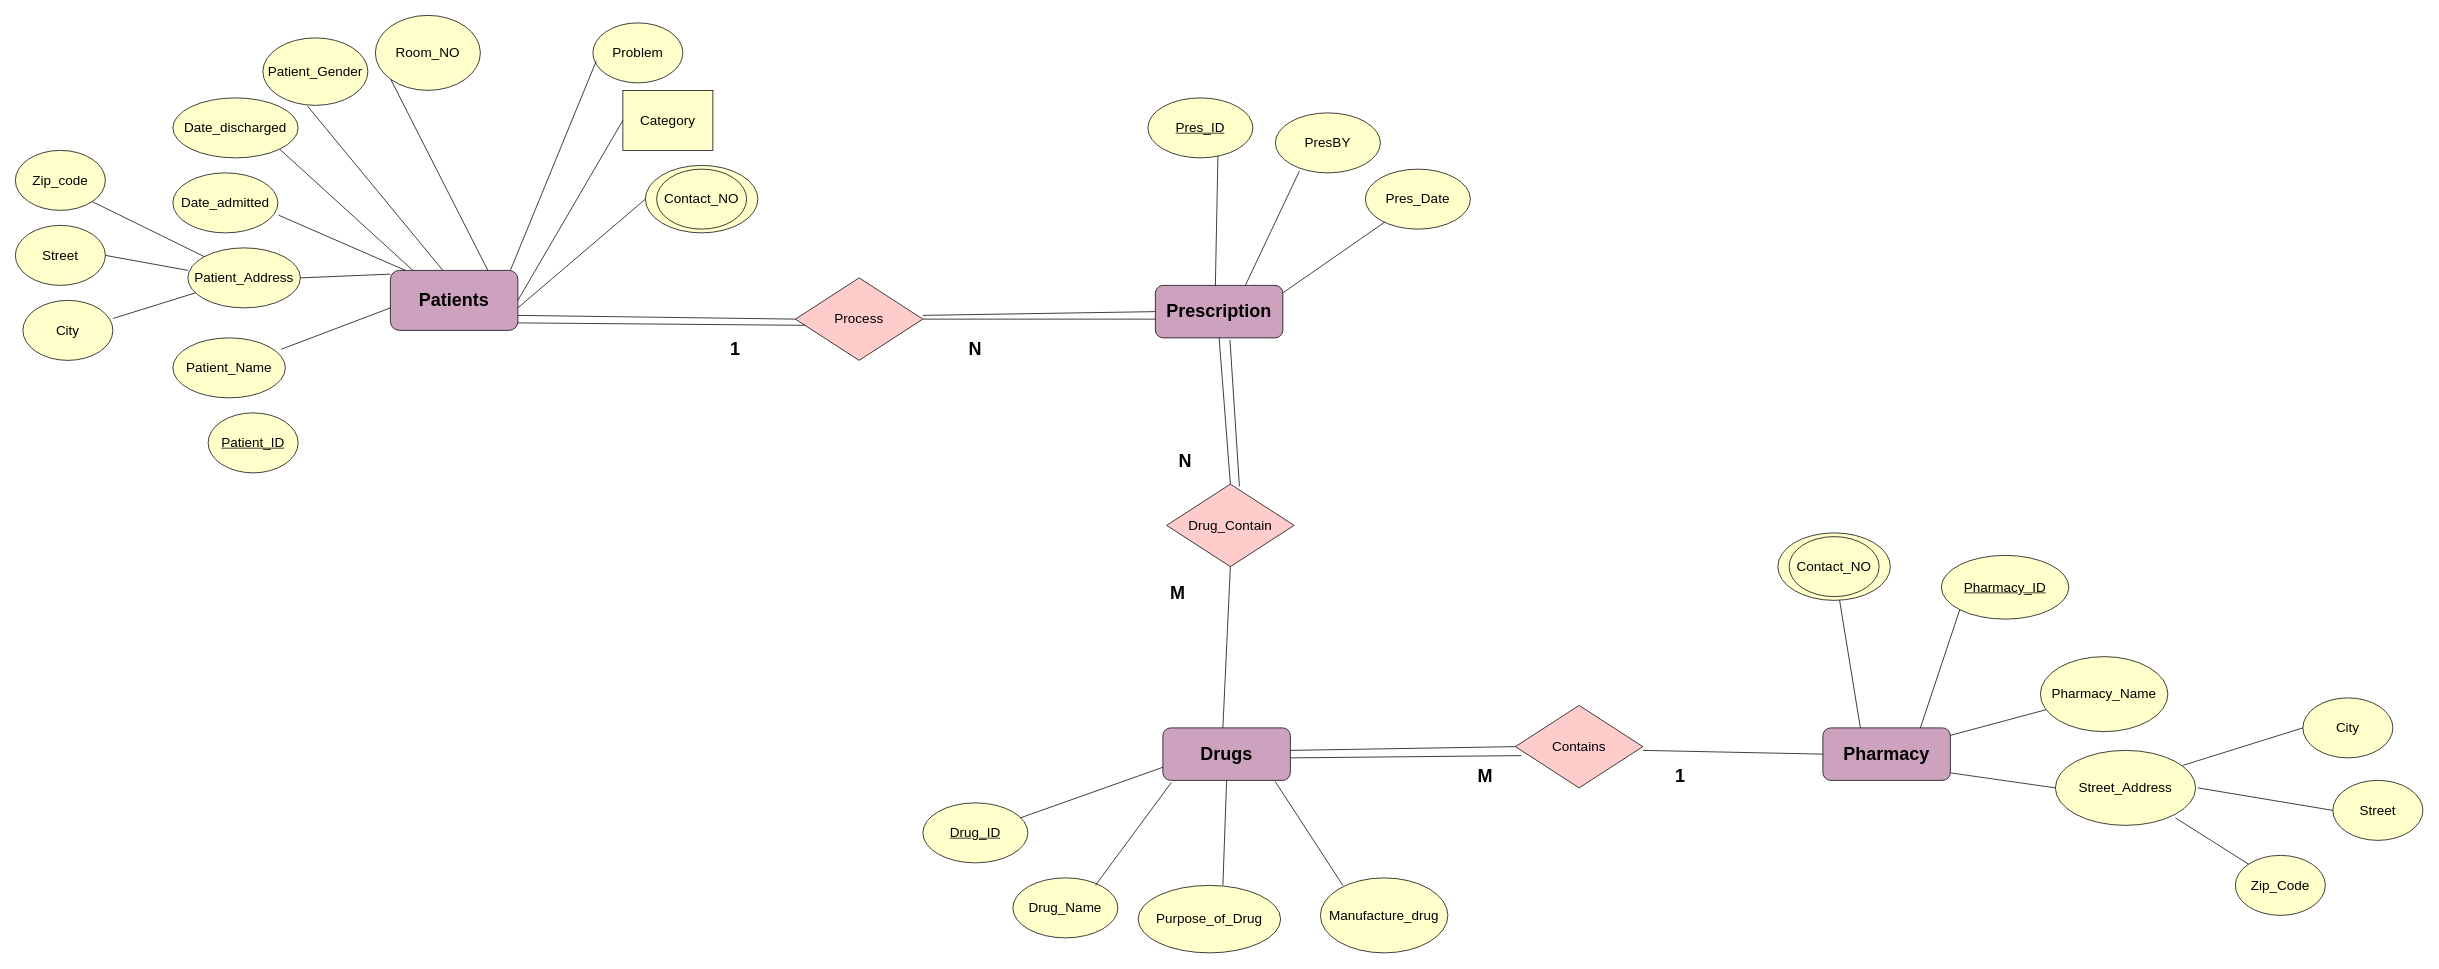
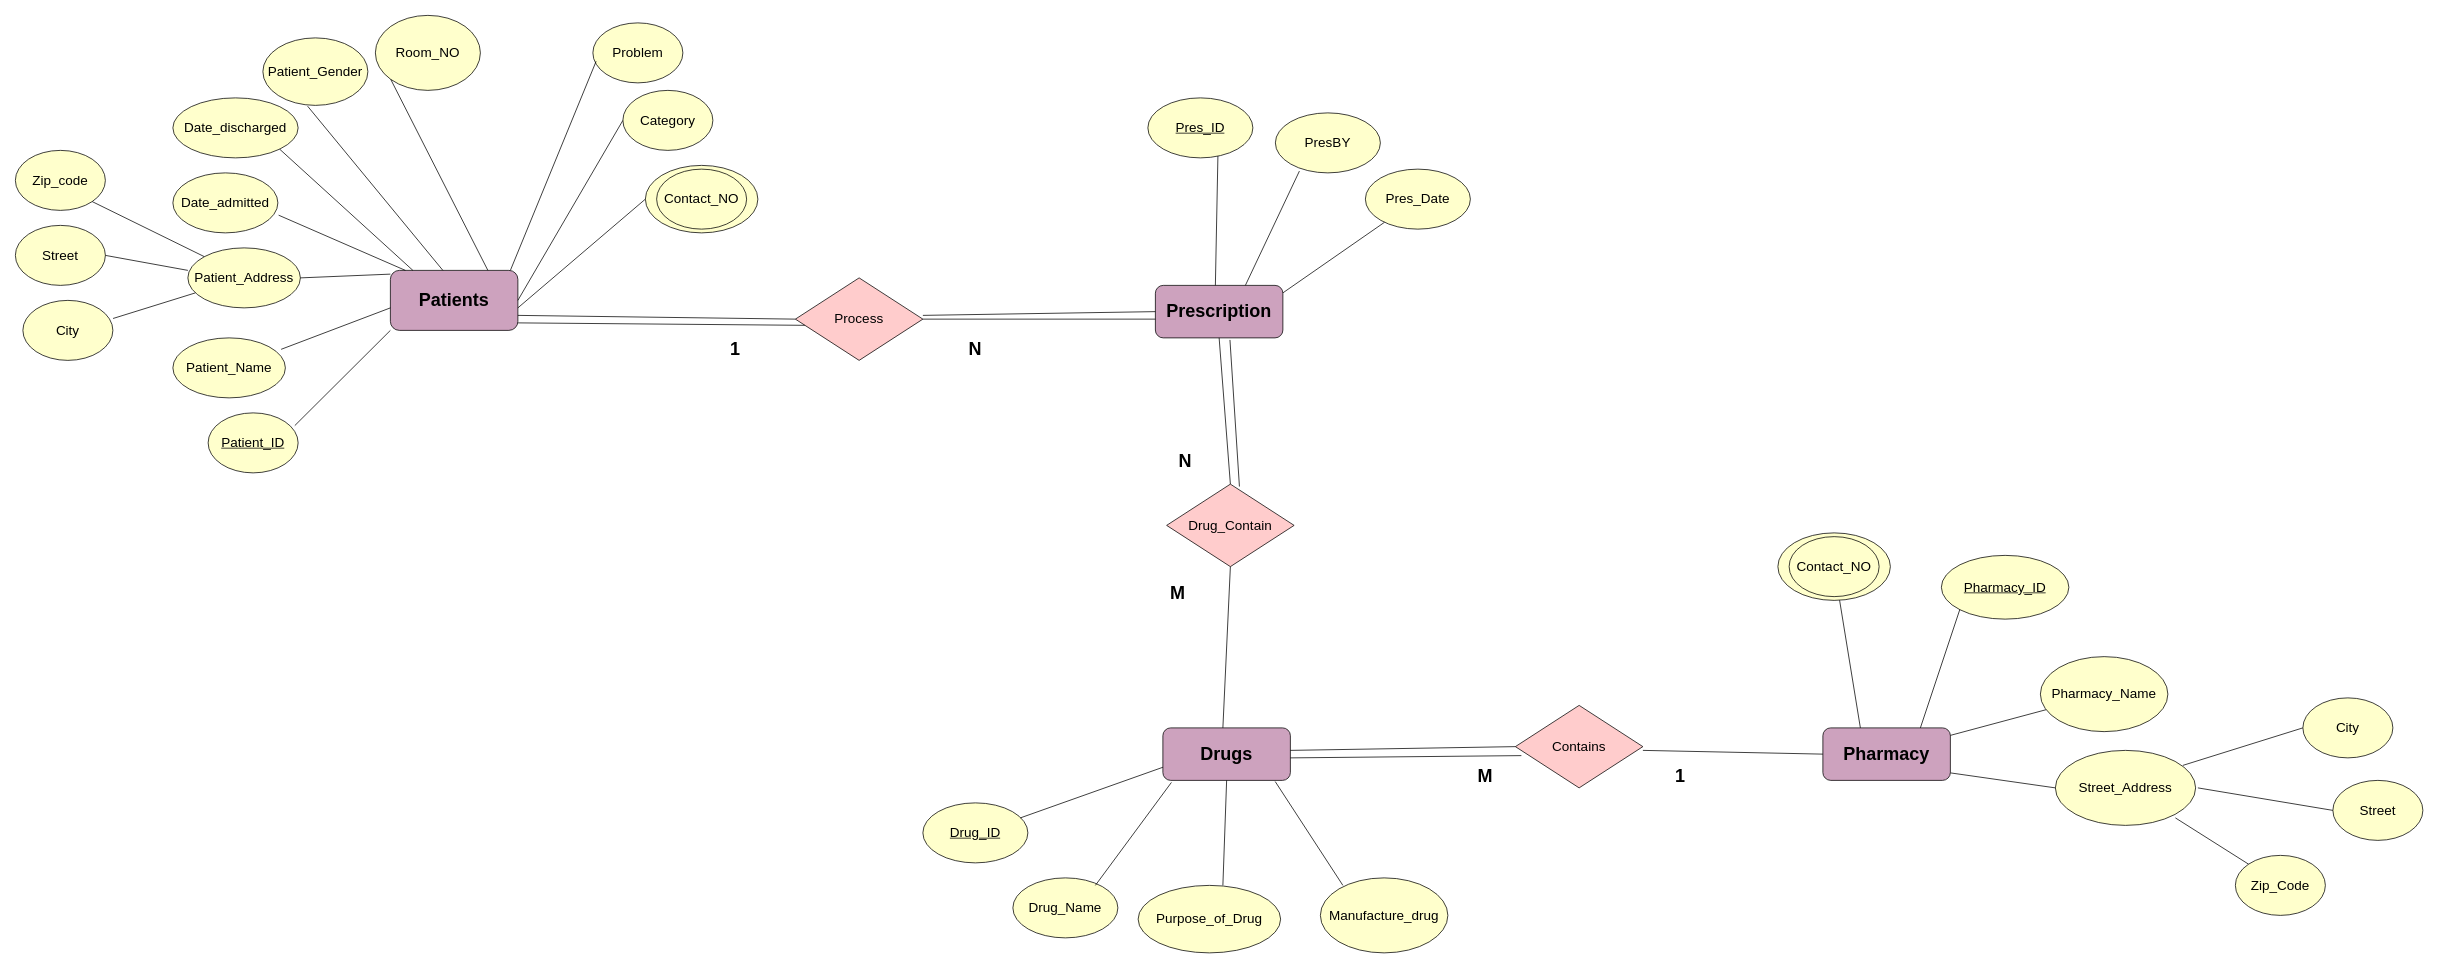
node "Category": shape rectangle -> ellipse
edge "Patients" -- "Patient_ID": added
